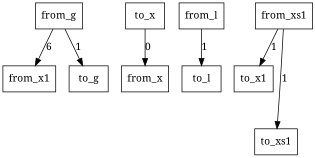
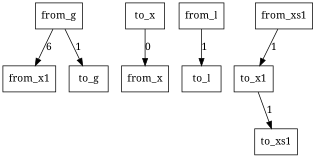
edge "from_xs1" -> "to_xs1": now "to_x1" -> "to_xs1"
